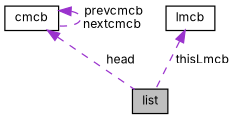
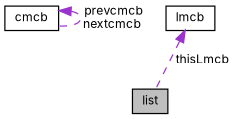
edge "list" -> "cmcb": removed, label "head"
